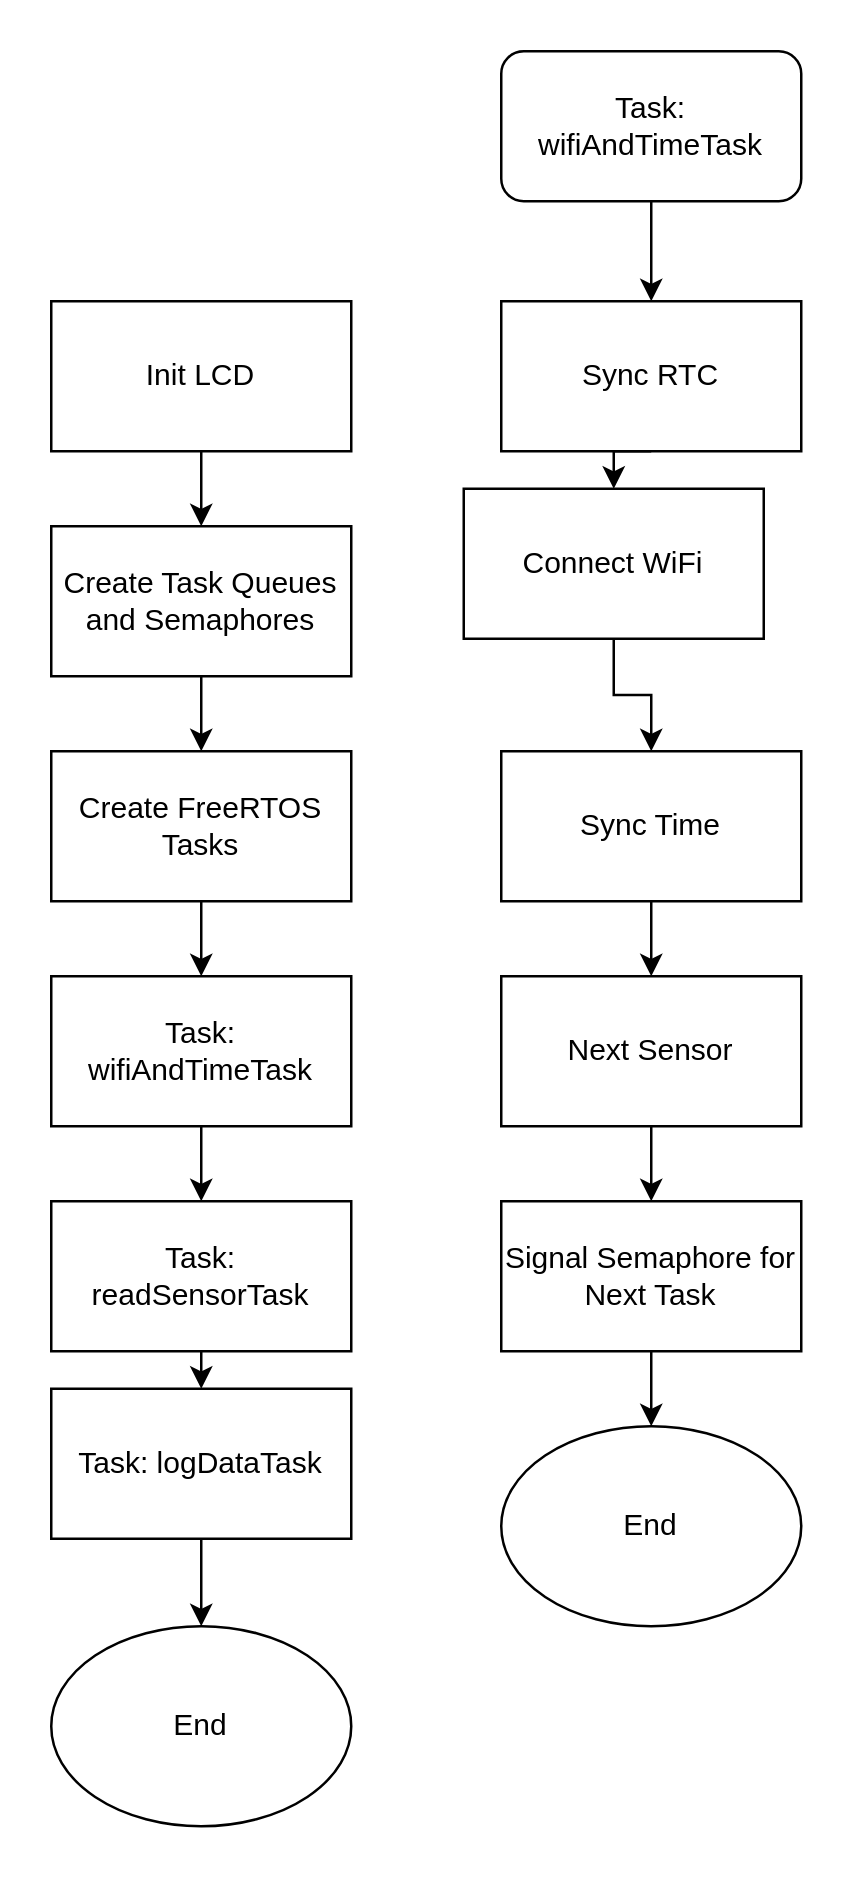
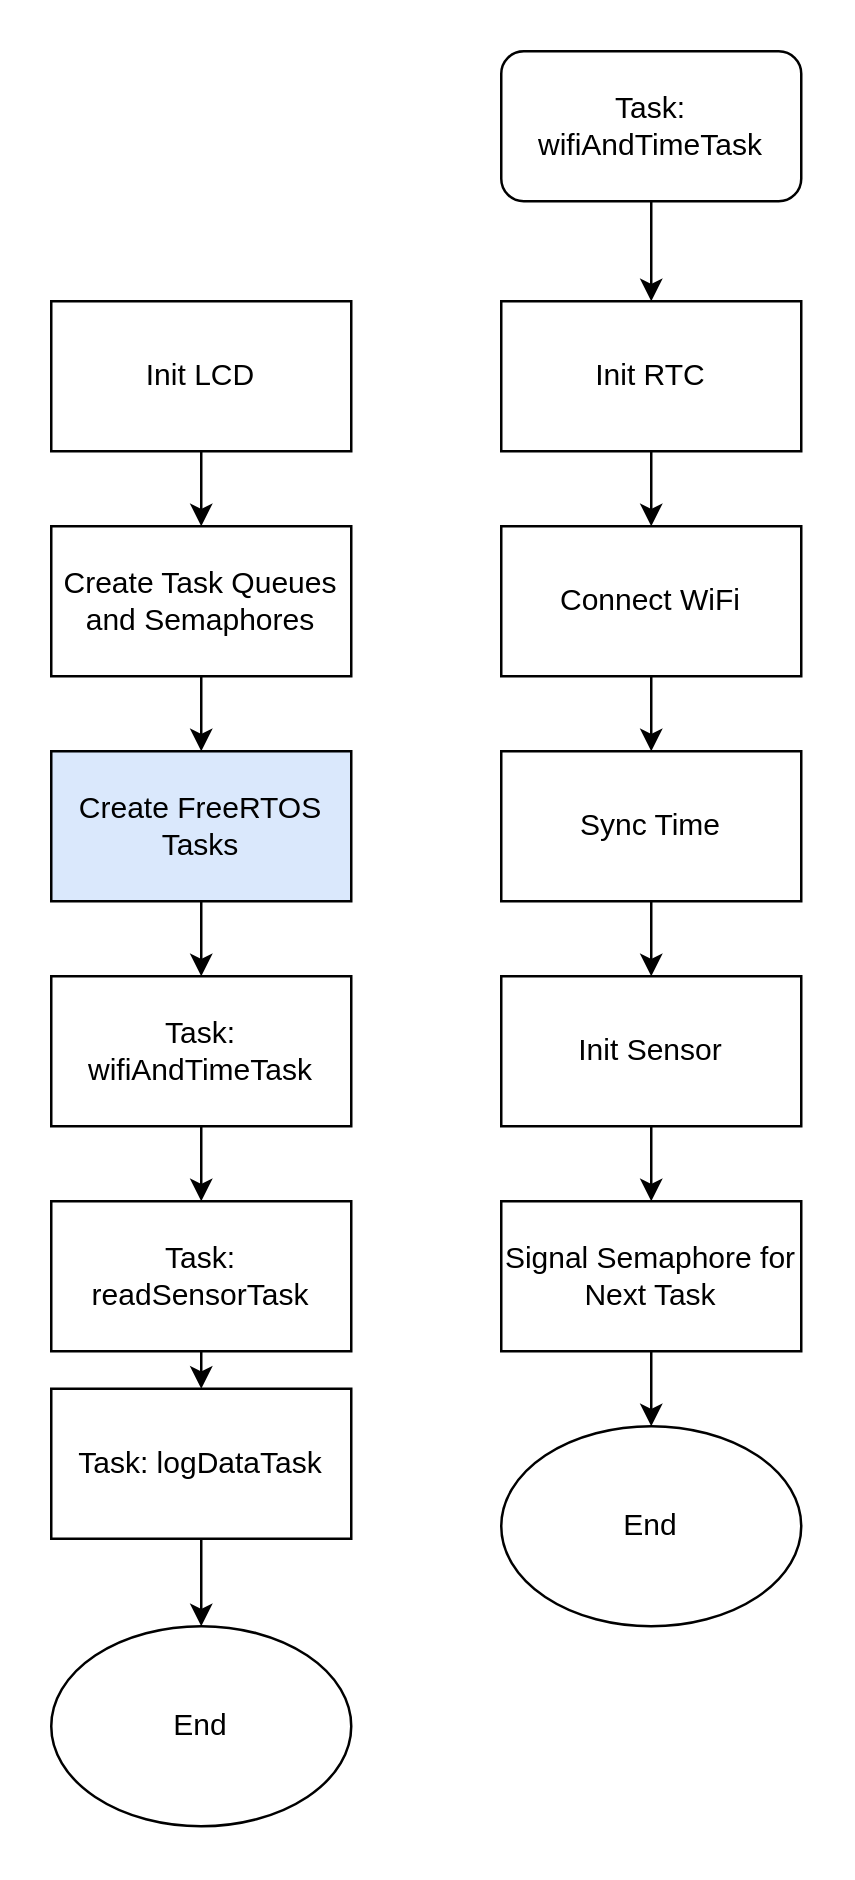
node "Sync RTC": label "Sync RTC" -> "Init RTC"
node "Connect WiFi": moved (614, 564) -> (651, 601)
node "Create FreeRTOS Tasks": fillcolor #ffffff -> #dae8fc
node "Next Sensor": label "Next Sensor" -> "Init Sensor"
